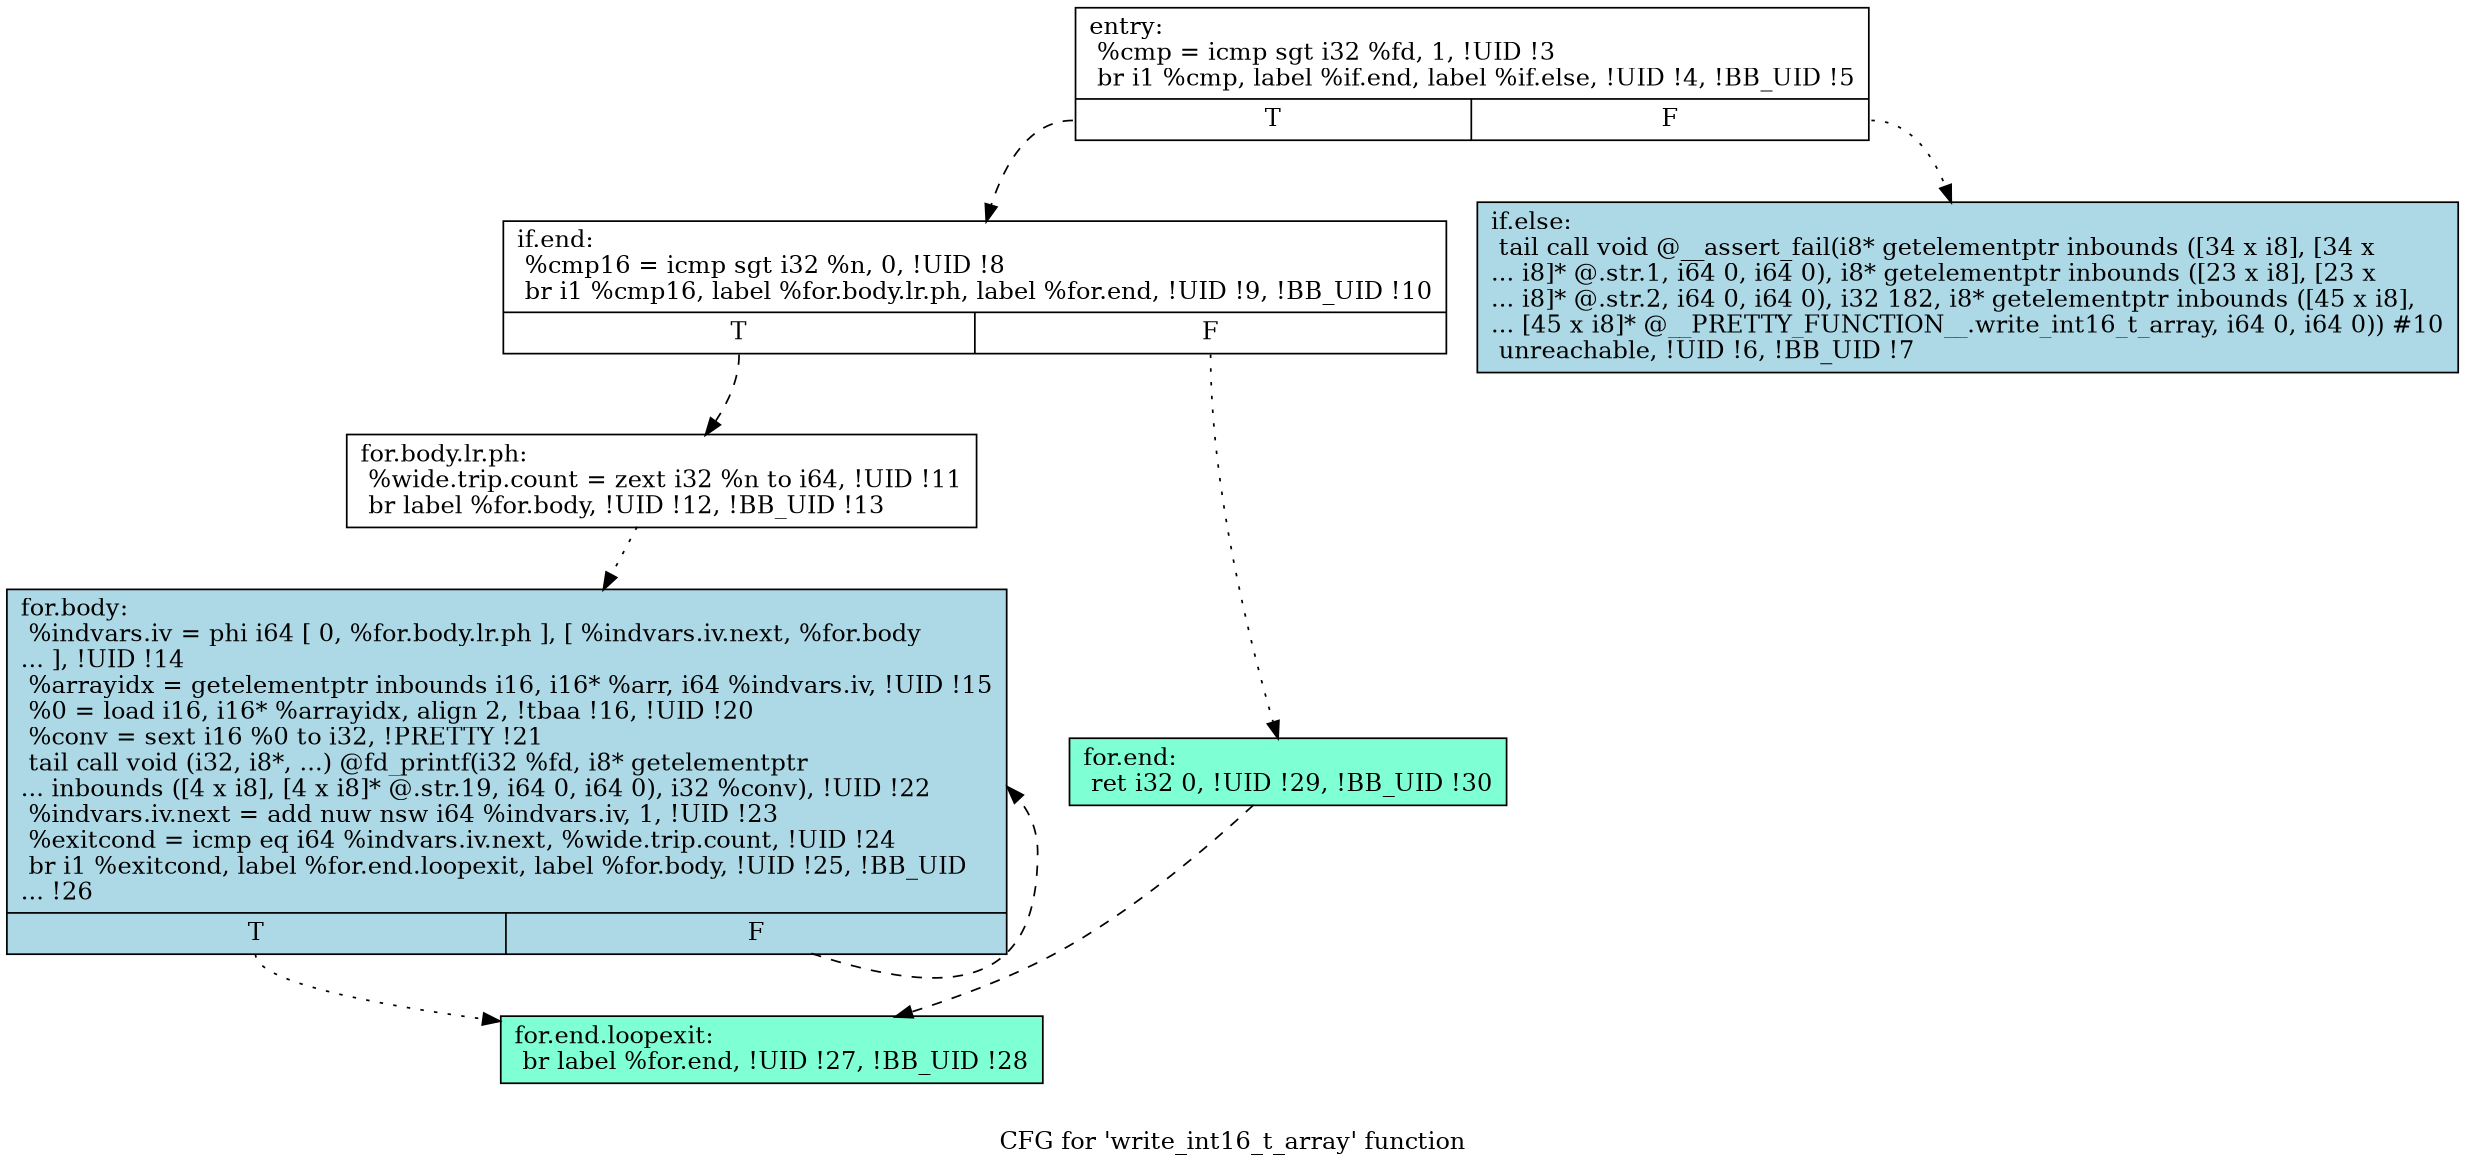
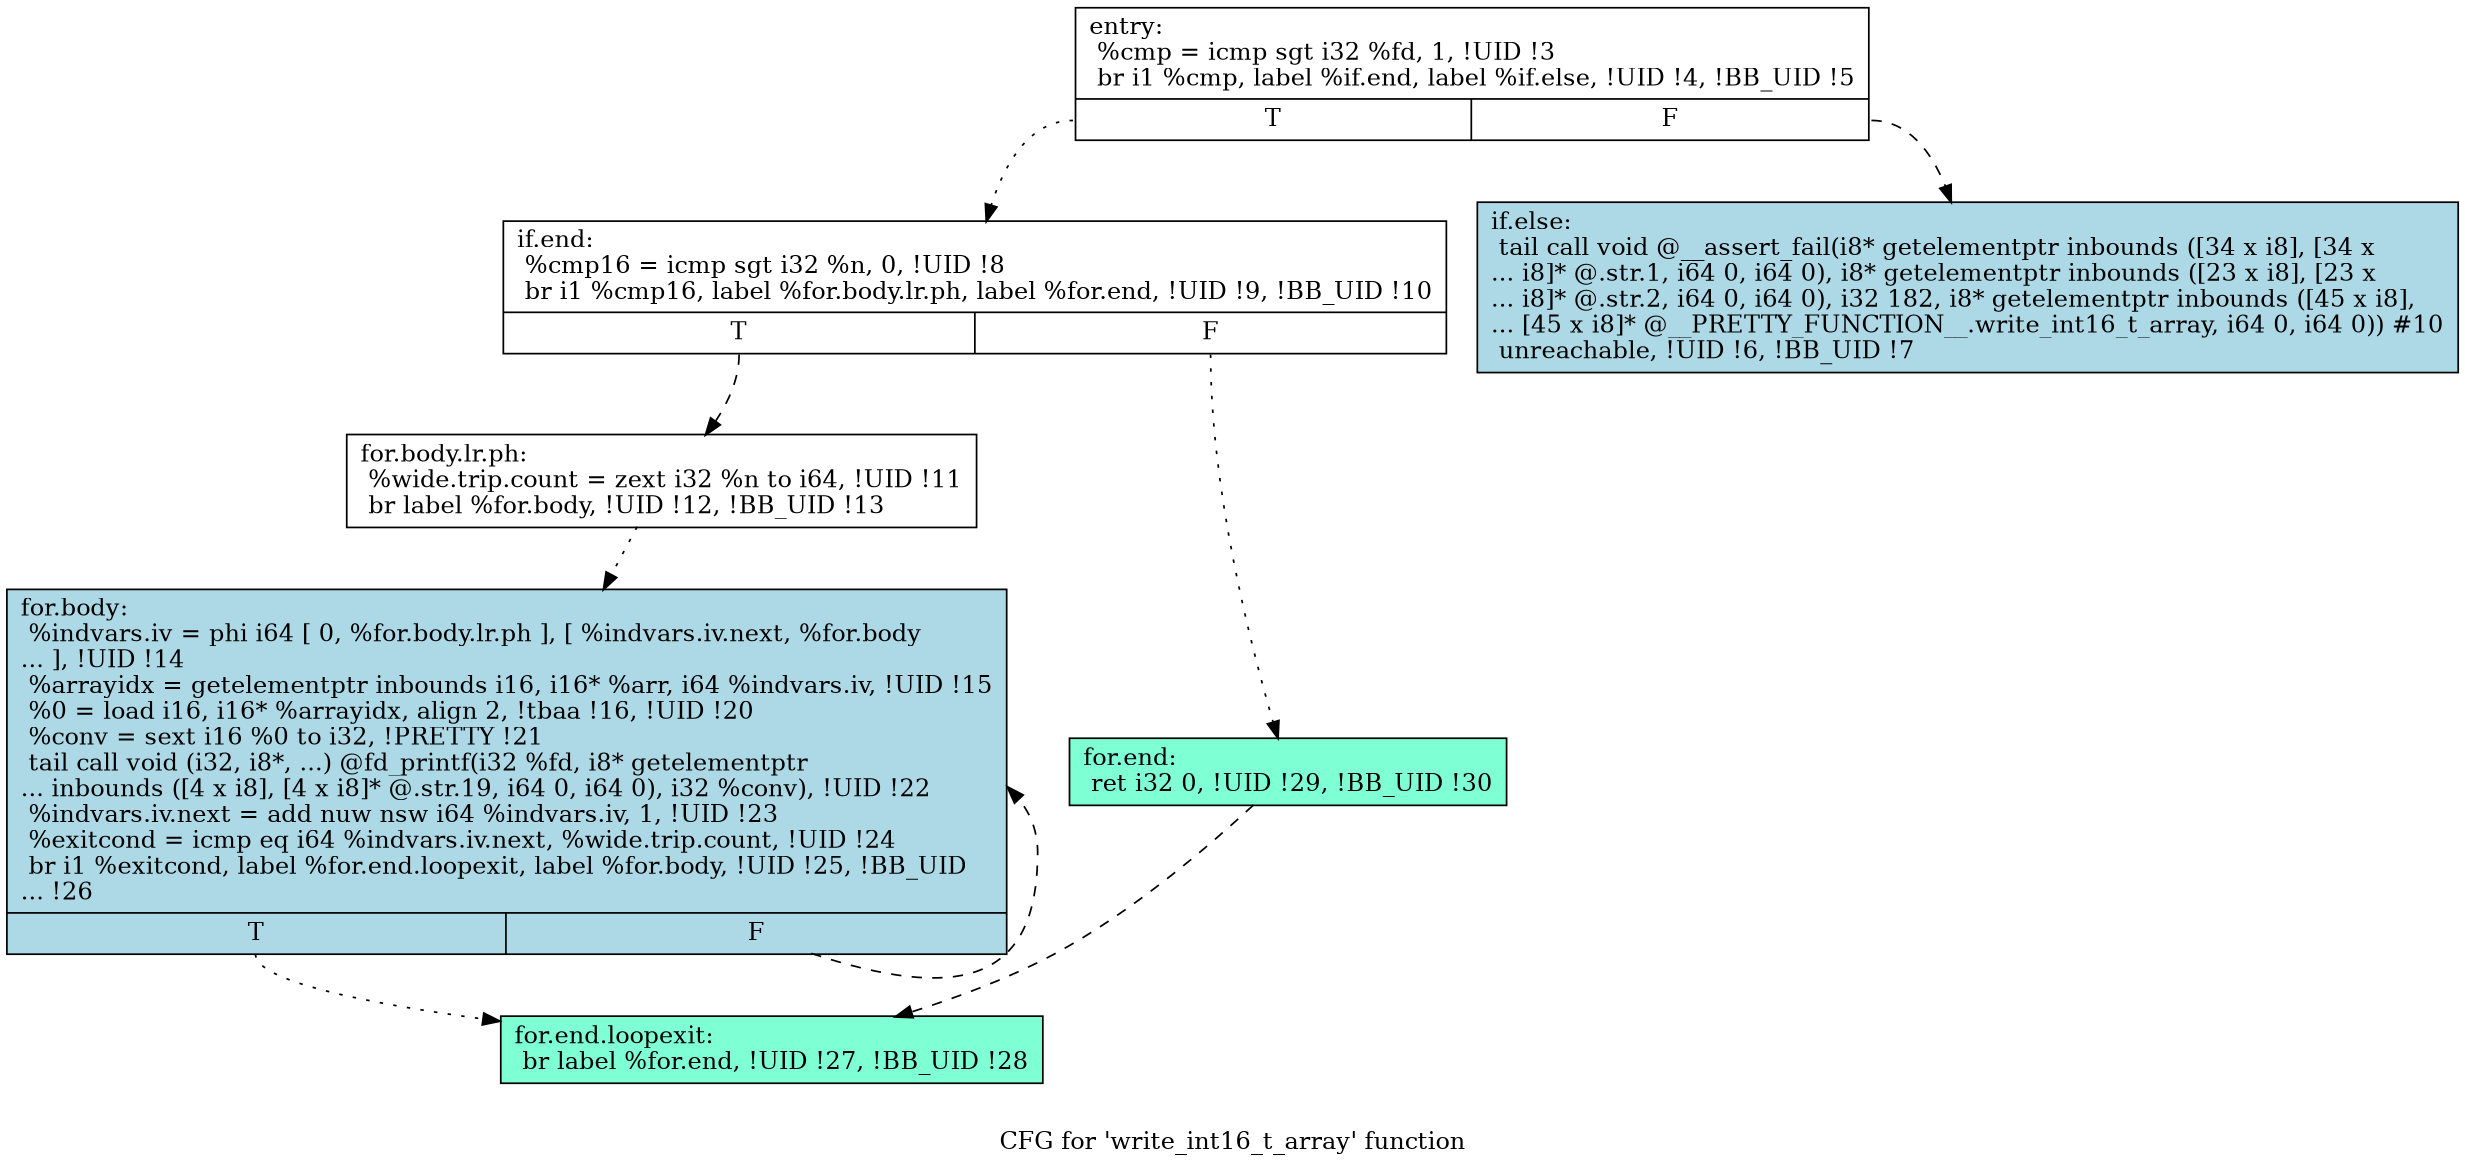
edge "entry:" -> "if.else:": style dotted -> dashed
edge "entry:" -> "if.end:": style dashed -> dotted
